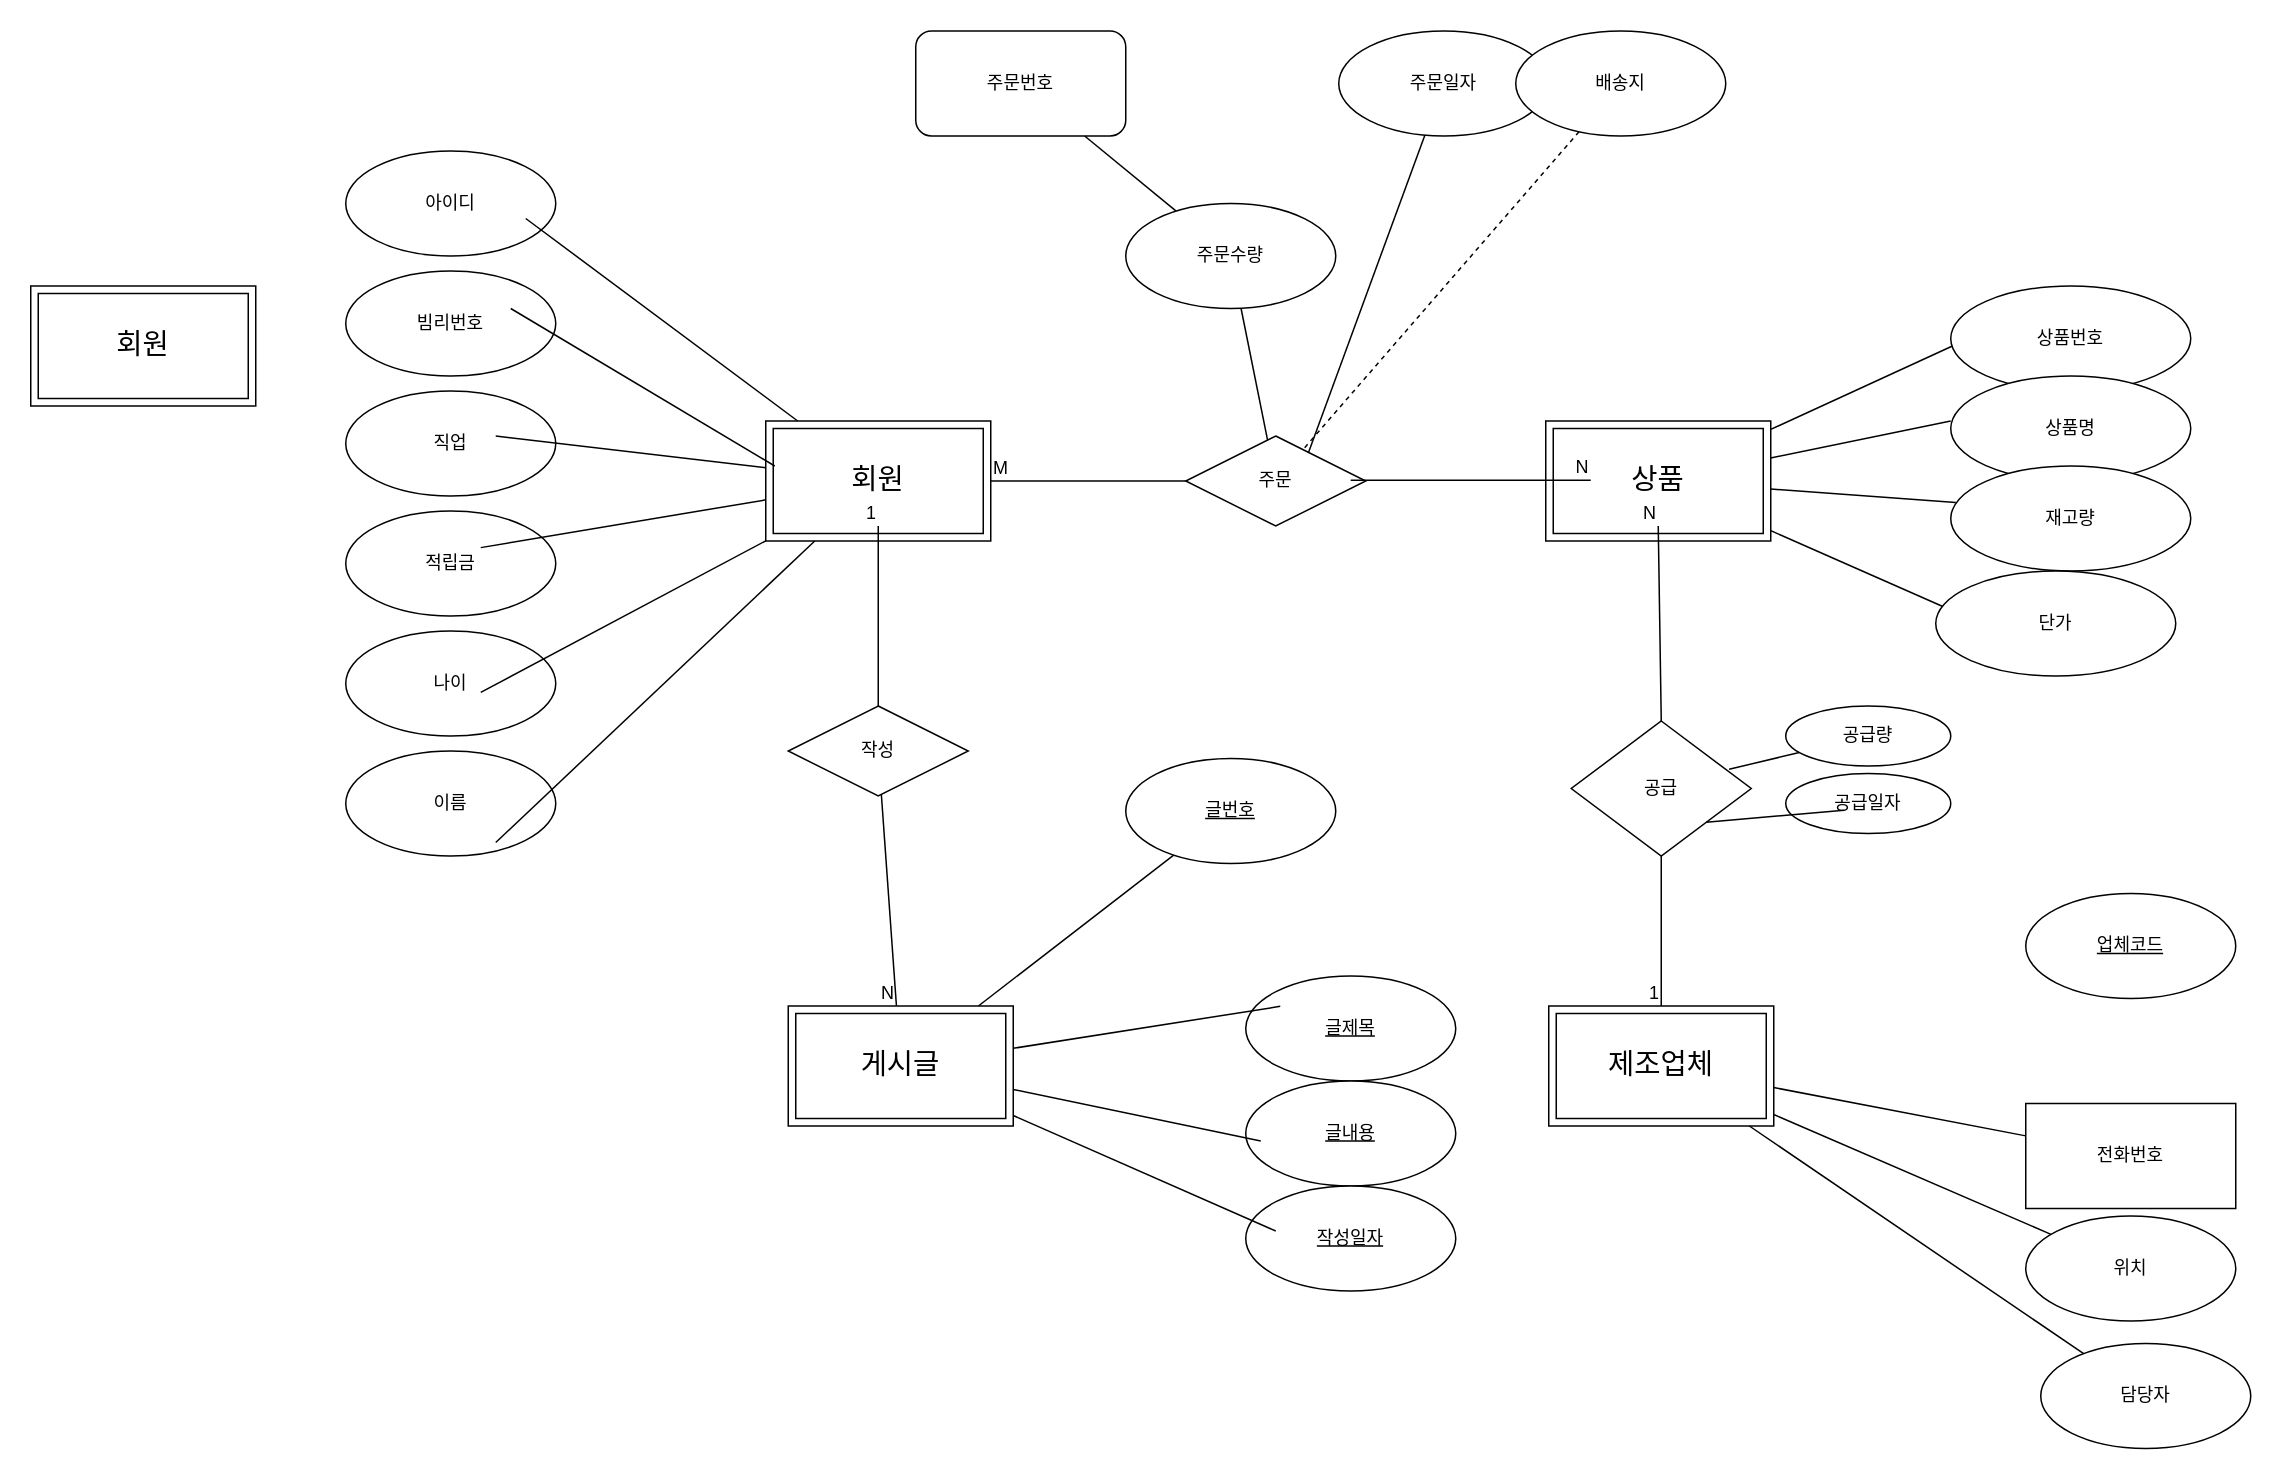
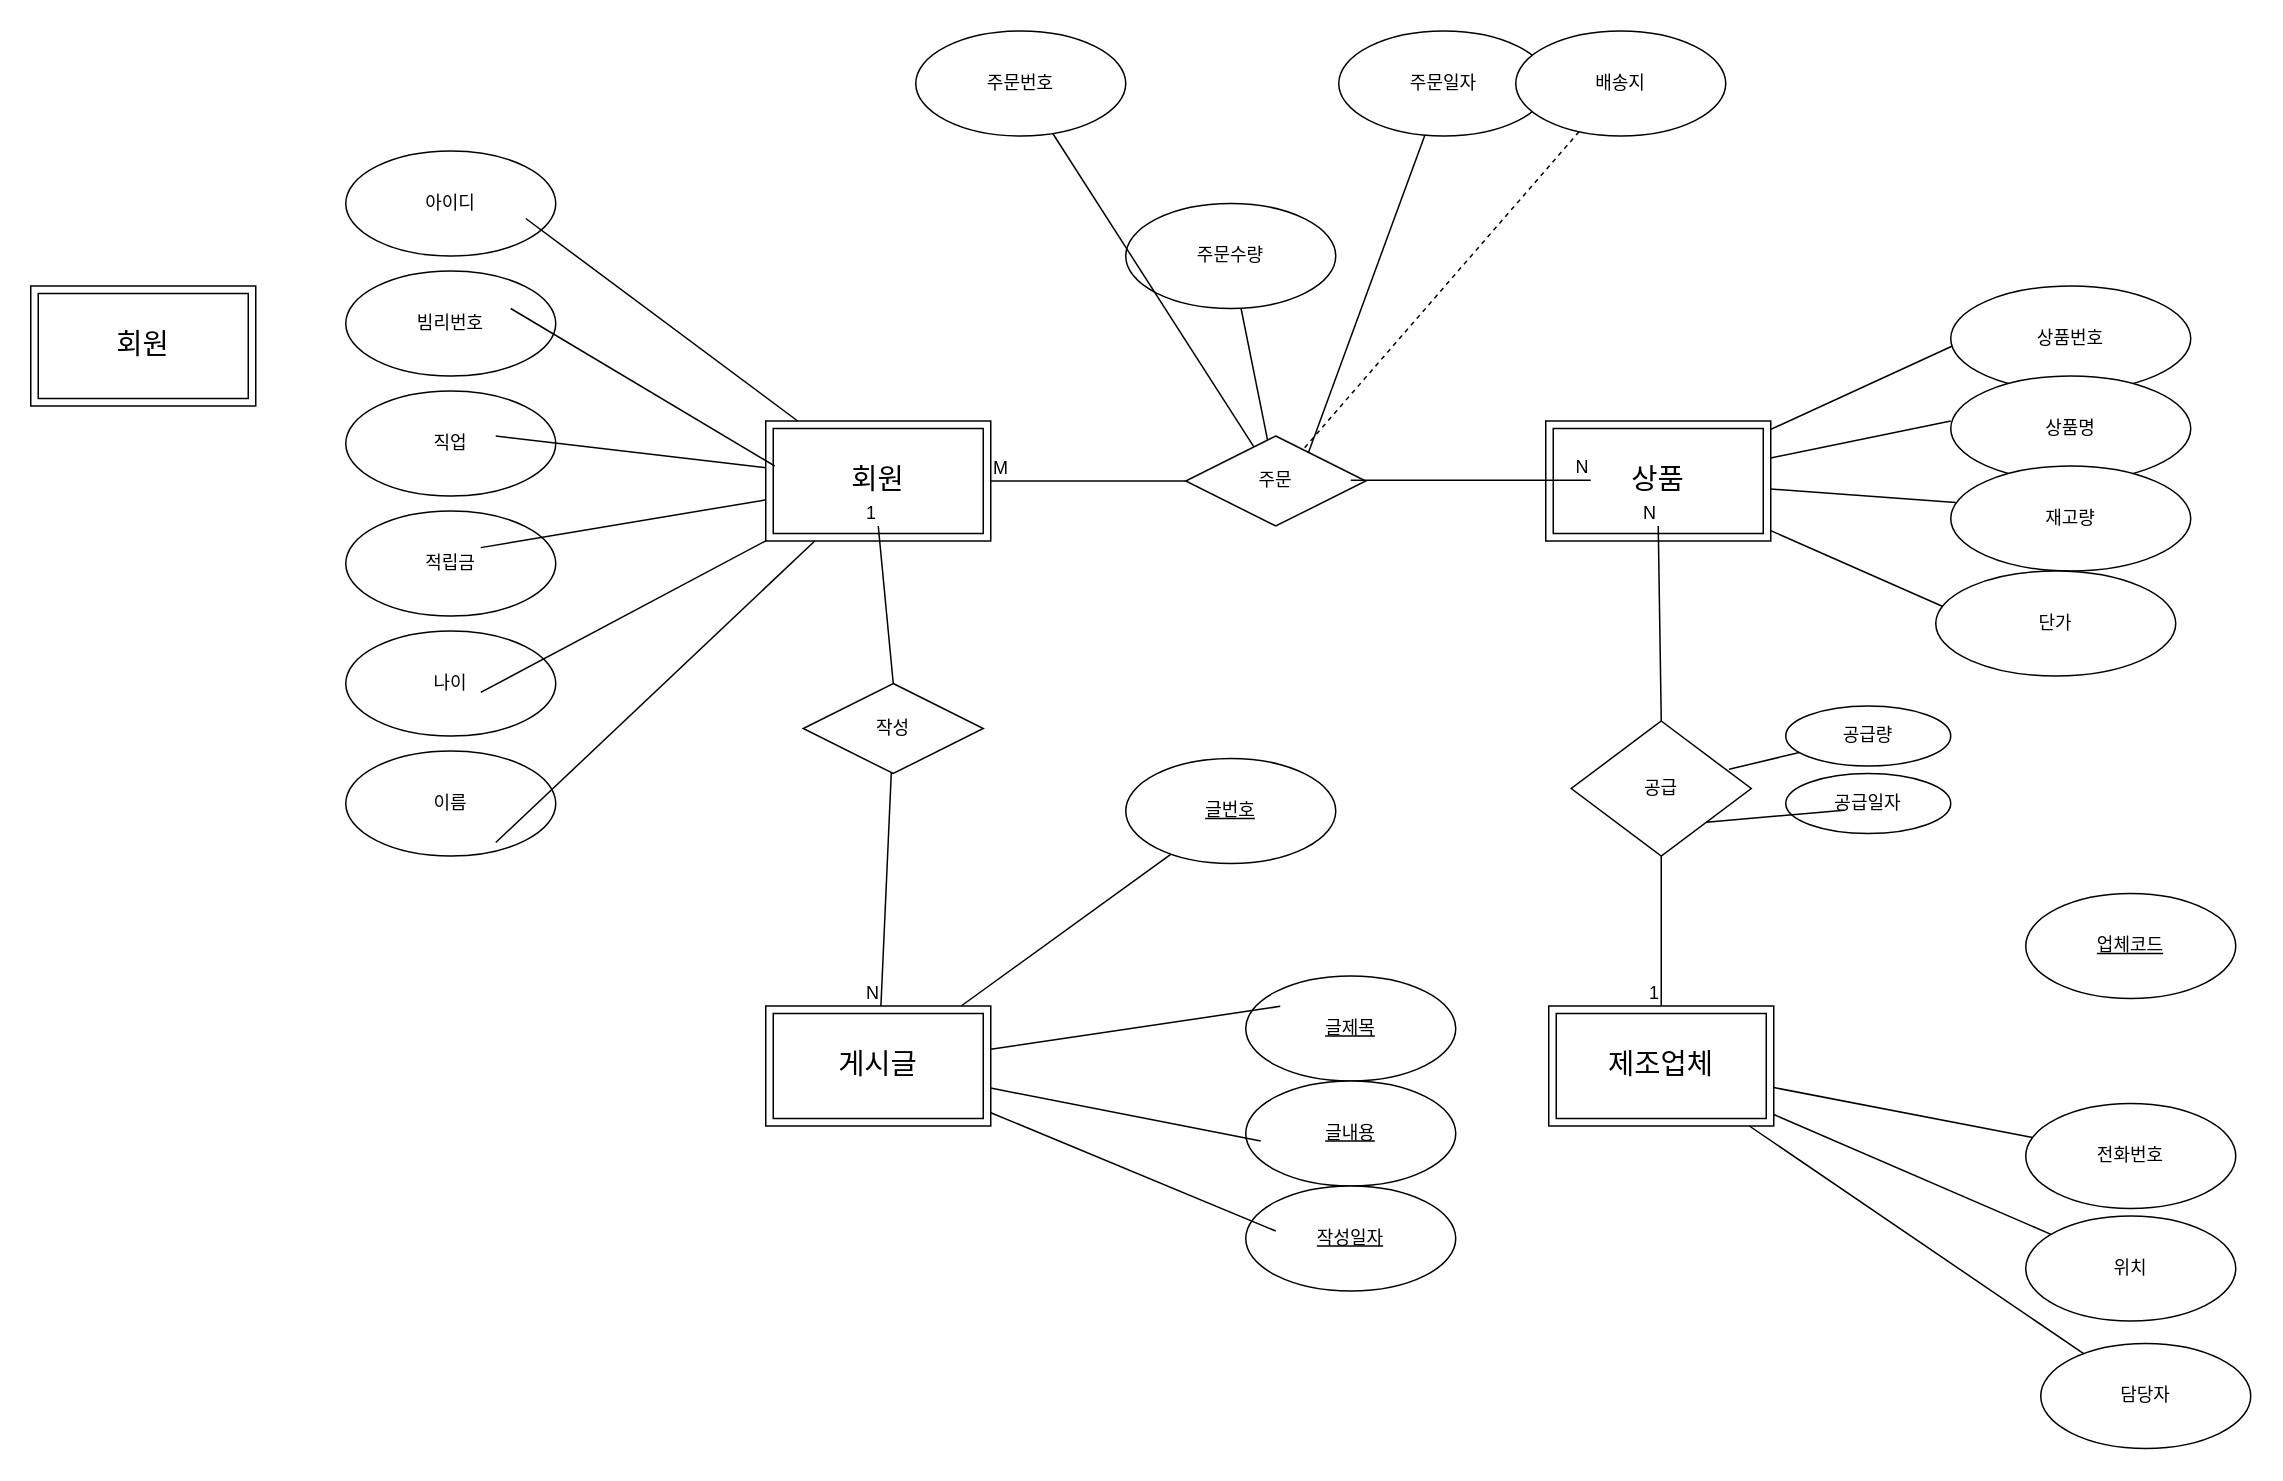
node "주문번호": shape rounded rectangle -> ellipse
edge "주문번호" -- "주문수량": now "주문번호" -- "주문"
node "작성": moved (878, 751) -> (893, 728)
node "게시글": moved (901, 1066) -> (878, 1066)
node "전화번호": shape rectangle -> ellipse
